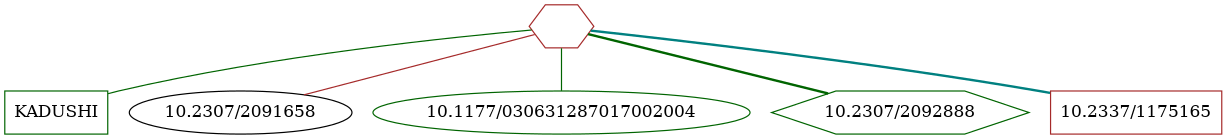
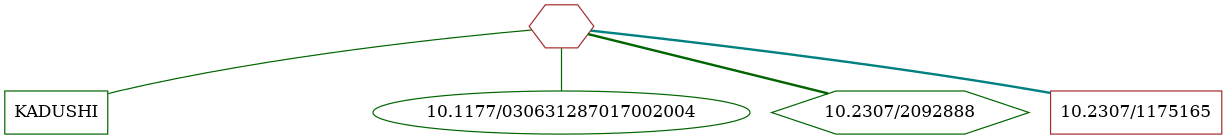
node "10.2307/2091658": removed
node "10.2337/1175165": label "10.2337/1175165" -> "10.2307/1175165"
